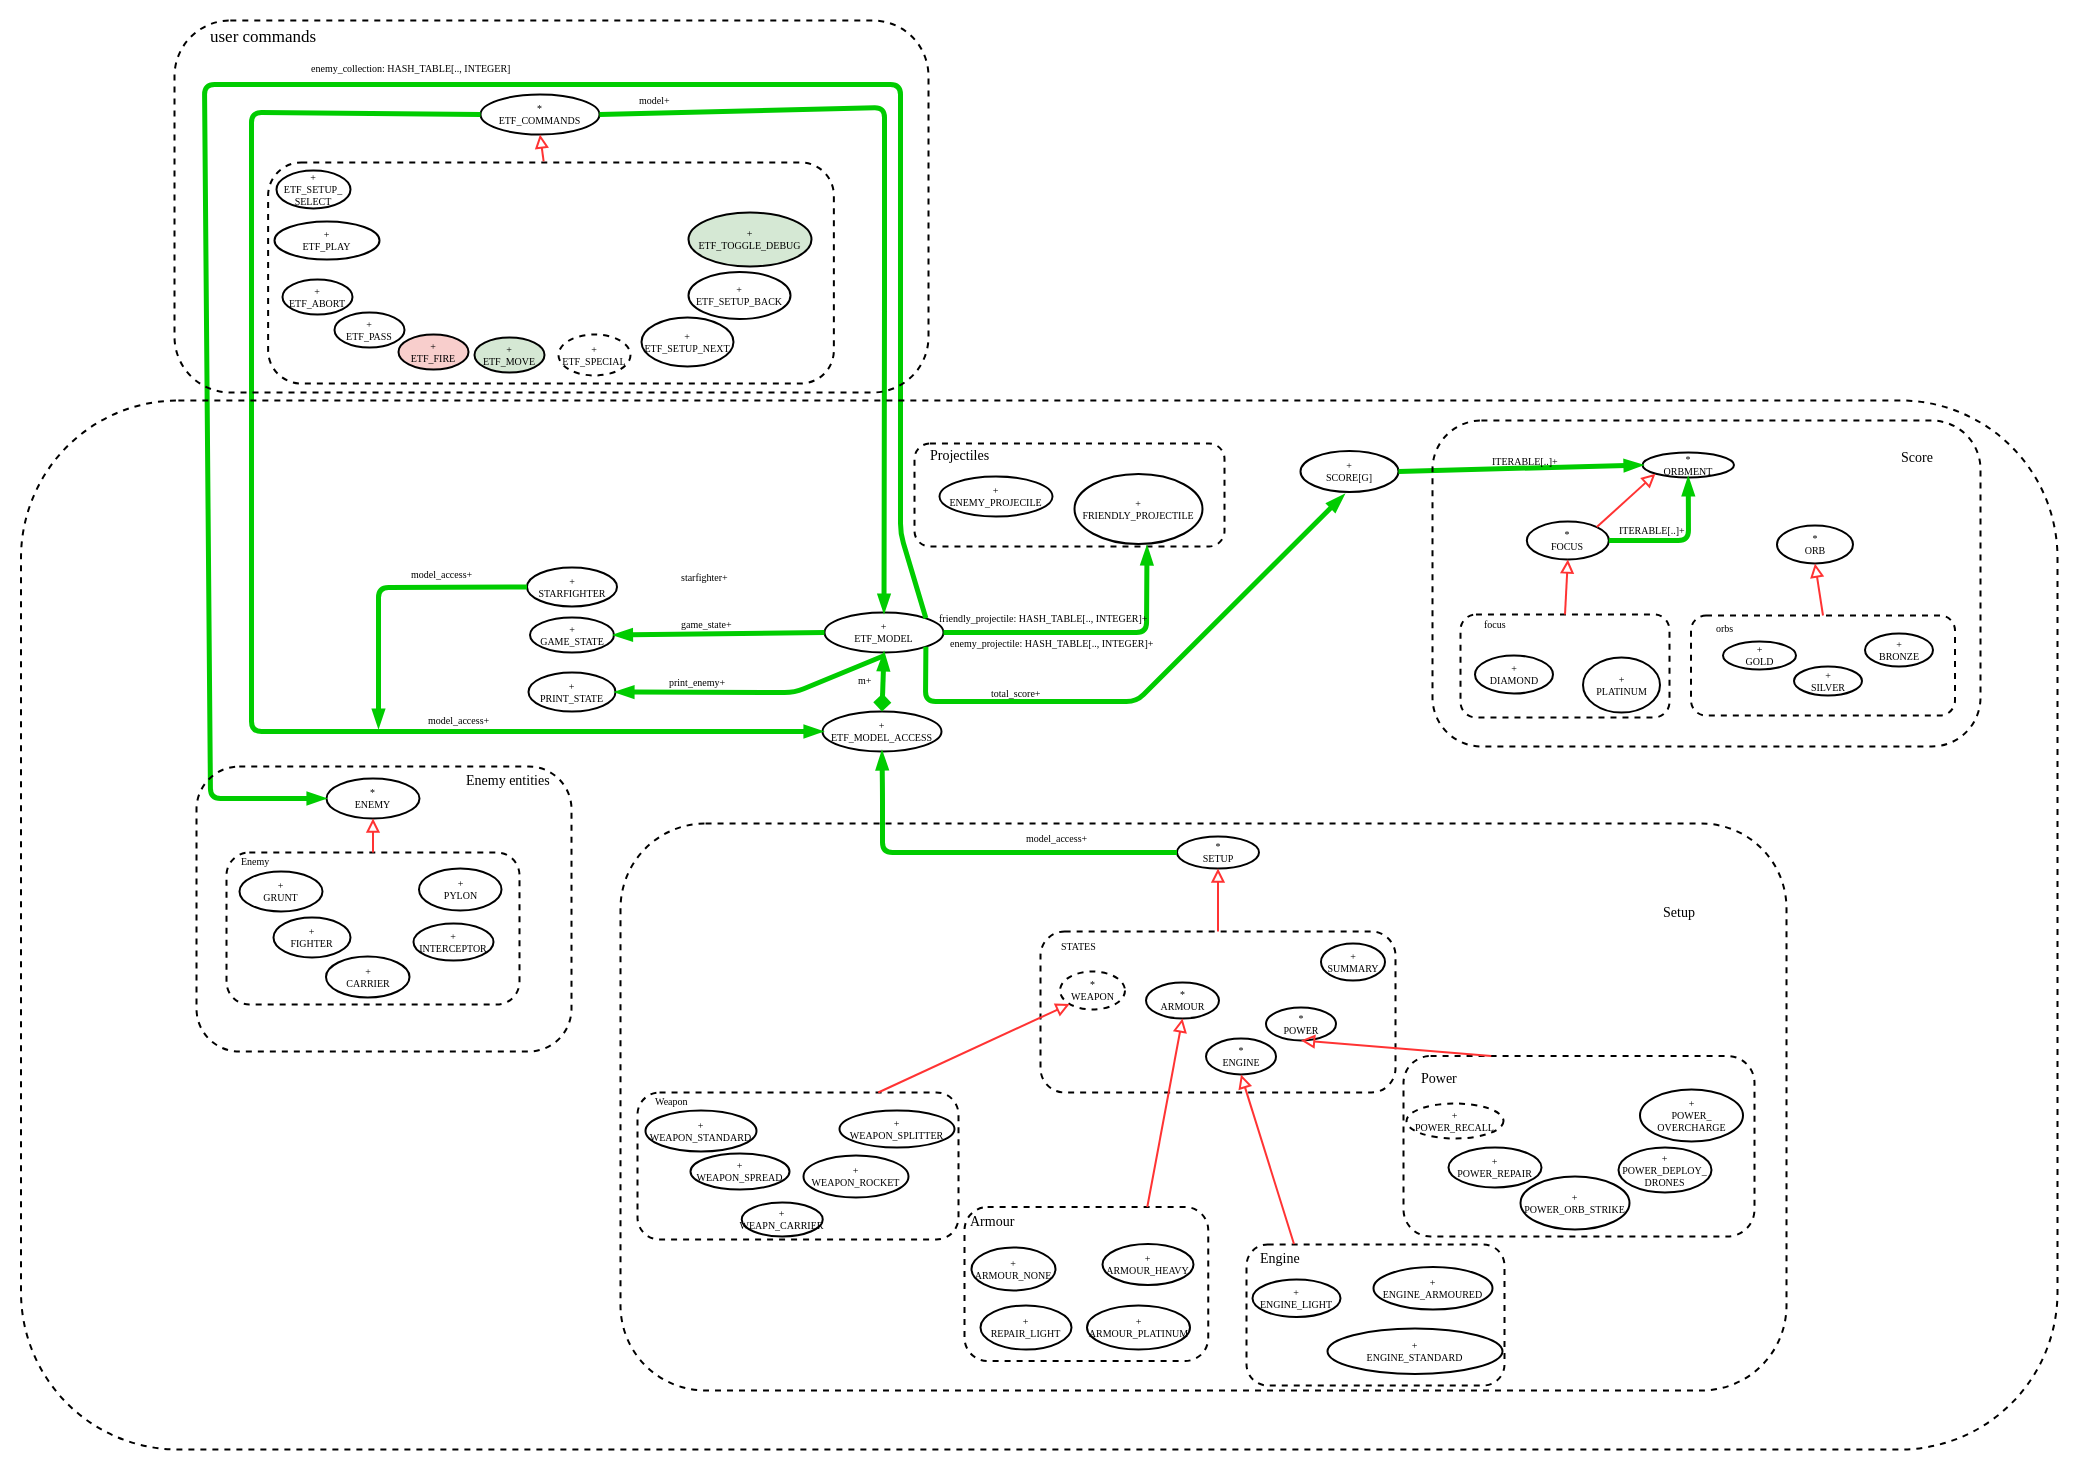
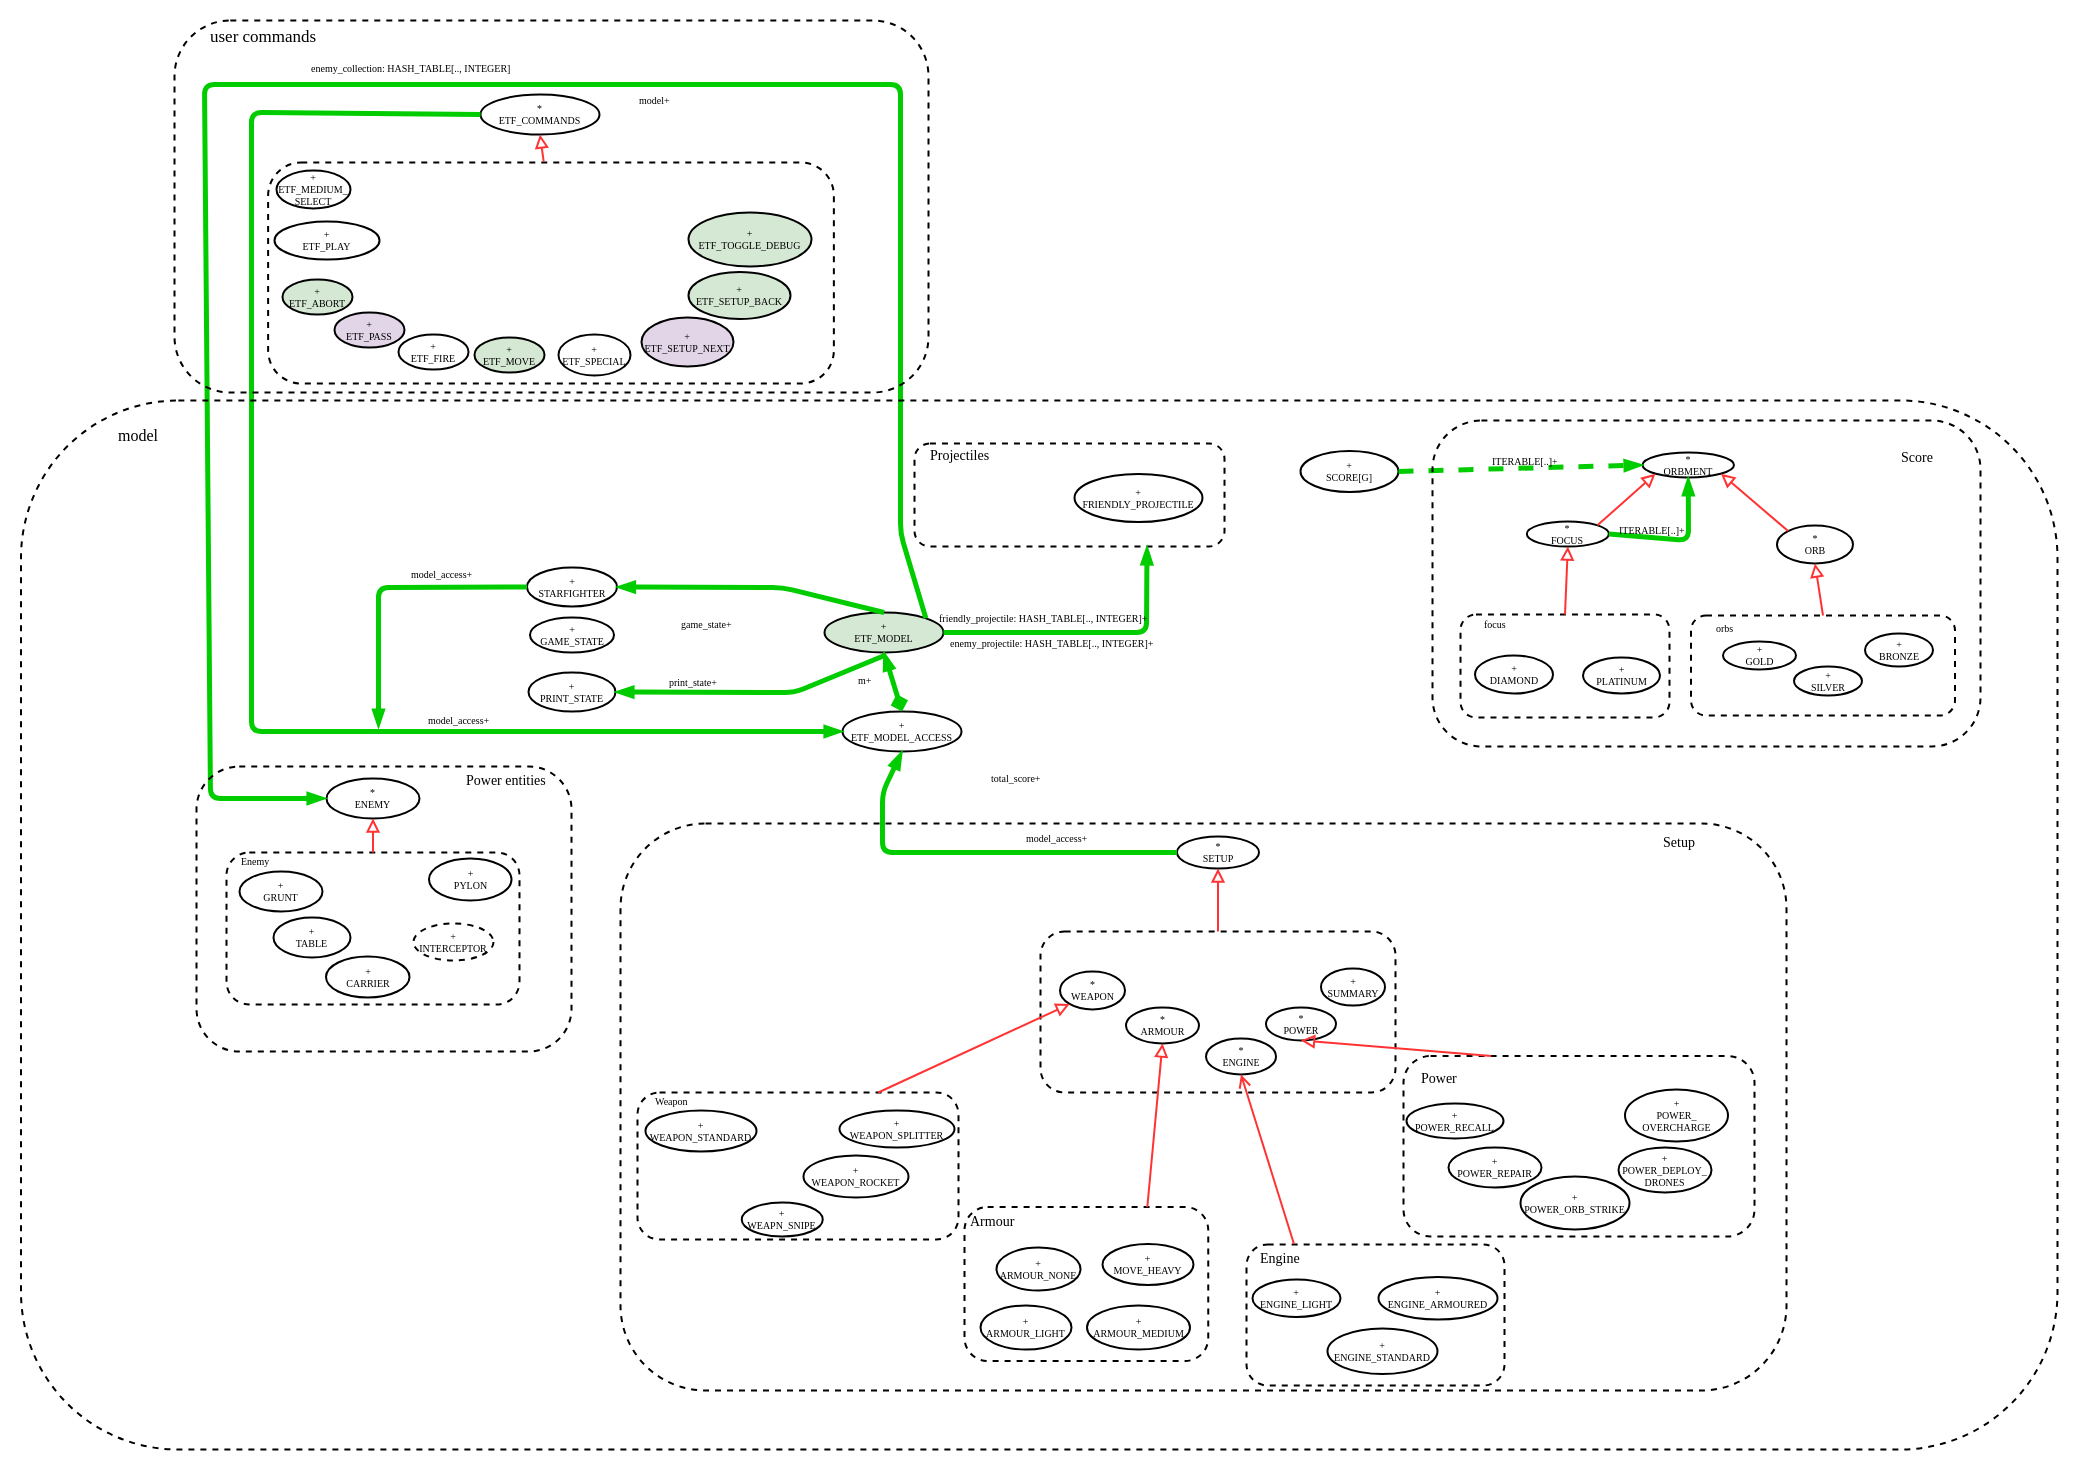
node "+ ETF_SETUP_ SELECT": label "+ ETF_SETUP_ SELECT" -> "+ ETF_MEDIUM_ SELECT"
edge "* ETF_COMMANDS" -> "+ ETF_MODEL": removed
node "+ ETF_SETUP_BACK": fillcolor #ffffff -> #d5e8d4
node "+ ETF_ABORT": fillcolor #ffffff -> #d5e8d4
node "+ ETF_PASS": fillcolor #ffffff -> #e1d5e7
node "+ ETF_SETUP_NEXT": fillcolor #ffffff -> #e1d5e7
node "+ ETF_FIRE": fillcolor #f8cecc -> #ffffff
node "+ ETF_SPECIAL": style dashed -> solid
node "model": added
edge "+ SCORE[G]" -> "* ORBMENT": style solid -> dashed
node "+ ENEMY_PROJECILE": removed
edge "* ORB" -> "* ORBMENT": added
node "+ FRIENDLY_PROJECTILE": size 128x70 -> 128x48
node "* FOCUS": size 82x38 -> 82x25
node "starfighter+": removed
edge "+ ETF_MODEL" -> "+ STARFIGHTER": added
node "+ ETF_MODEL": fillcolor #ffffff -> #d5e8d4
edge "+ ETF_MODEL" -> "+ GAME_STATE": removed
node "print_enemy+": label "print_enemy+" -> "print_state+"
node "+ PLATINUM": size 77x55 -> 77x36
edge "+ ETF_MODEL" -> "+ SCORE[G]": removed
node "total_score+": moved (1023, 692) -> (1023, 777)
node "+ ETF_MODEL_ACCESS": moved (882, 732) -> (902, 732)
node "Enemy entities": label "Enemy entities" -> "Power entities"
node "+ PYLON": moved (460, 890) -> (470, 880)
node "Setup": moved (1693, 916) -> (1693, 846)
node "+ FIGHTER": label "+ FIGHTER" -> "+ TABLE"
node "+ INTERCEPTOR": style solid -> dashed
node "STATES": removed
node "+ SUMMARY": moved (1353, 962) -> (1353, 987)
node "* WEAPON": style dashed -> solid
node "* ARMOUR": moved (1183, 1001) -> (1163, 1026)
edge "Engine" -> "* ENGINE": arrowhead block -> open
node "+ POWER_ OVERCHARGE": moved (1692, 1116) -> (1677, 1116)
node "+ POWER_RECALL": style dashed -> solid
node "+ WEAPON_SPREAD": removed
node "+ WEAPN_CARRIER": label "+ WEAPN_CARRIER" -> "+ WEAPN_SNIPE"
node "+ ARMOUR_HEAVY": label "+ ARMOUR_HEAVY" -> "+ MOVE_HEAVY"
node "+ ARMOUR_NONE": moved (1014, 1269) -> (1039, 1269)
node "+ ENGINE_ARMOURED": moved (1433, 1288) -> (1438, 1298)
node "+ REPAIR_LIGHT": label "+ REPAIR_LIGHT" -> "+ ARMOUR_LIGHT"
node "+ ARMOUR_PLATINUM": label "+ ARMOUR_PLATINUM" -> "+ ARMOUR_MEDIUM"
node "+ ENGINE_STANDARD": size 175x46 -> 110x46
